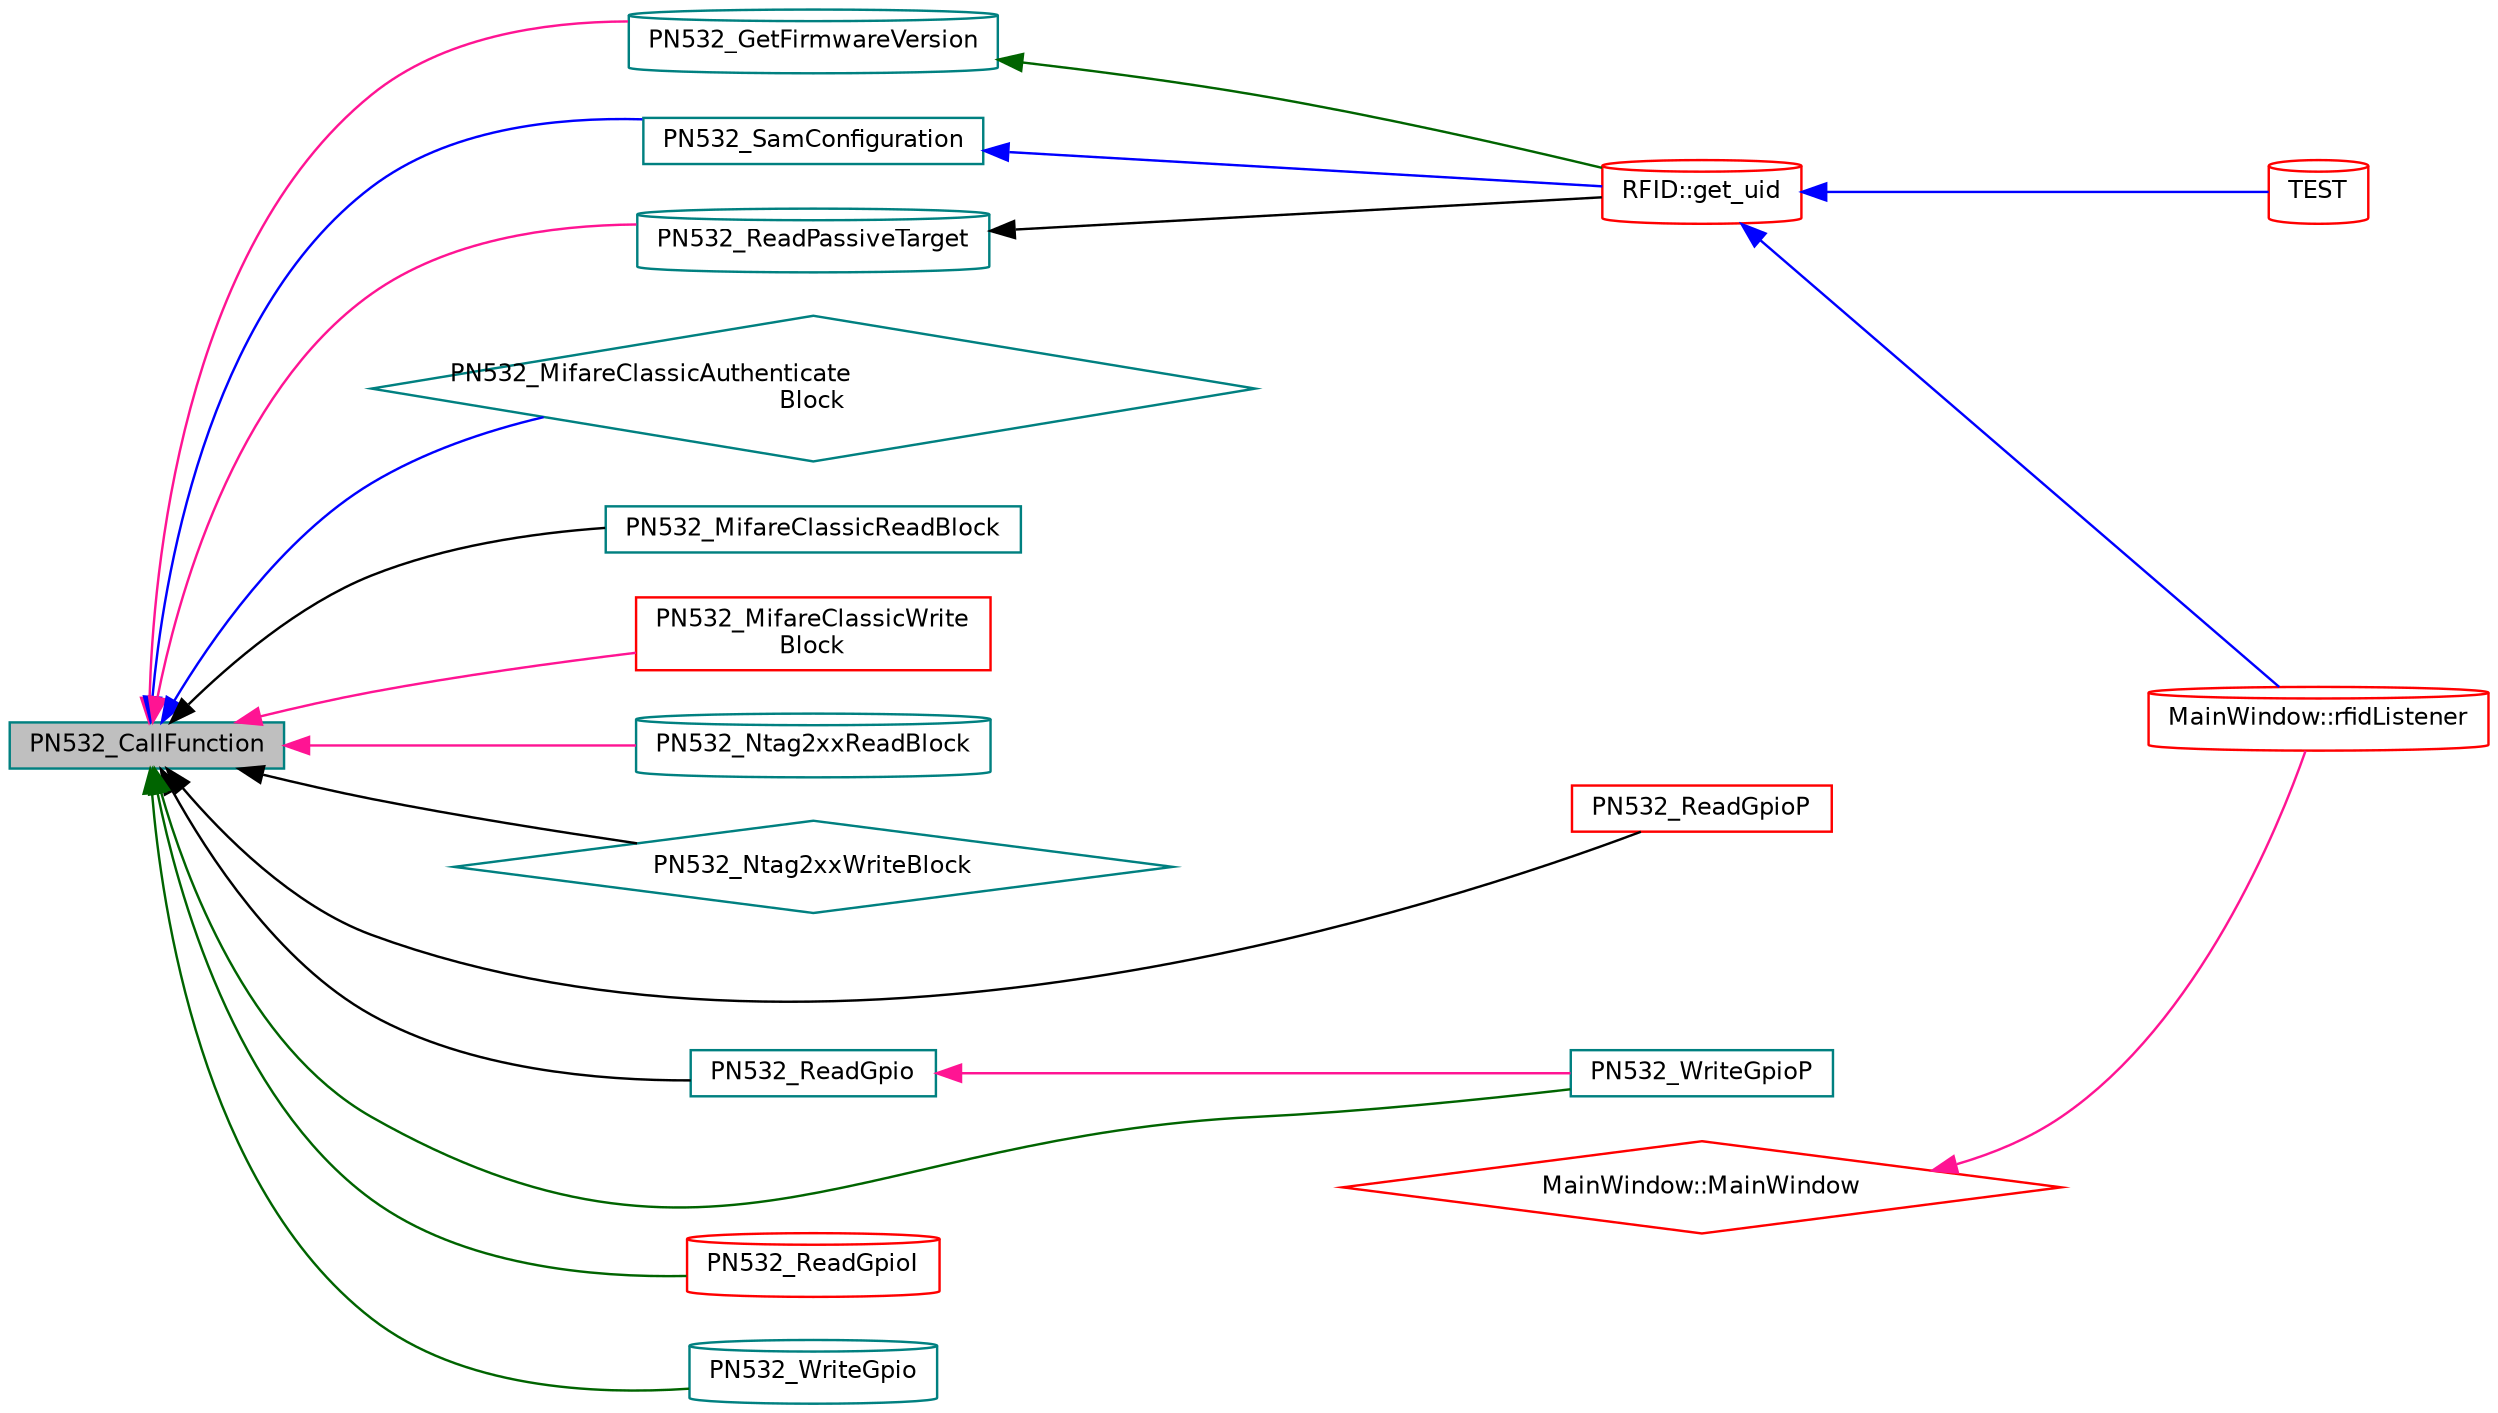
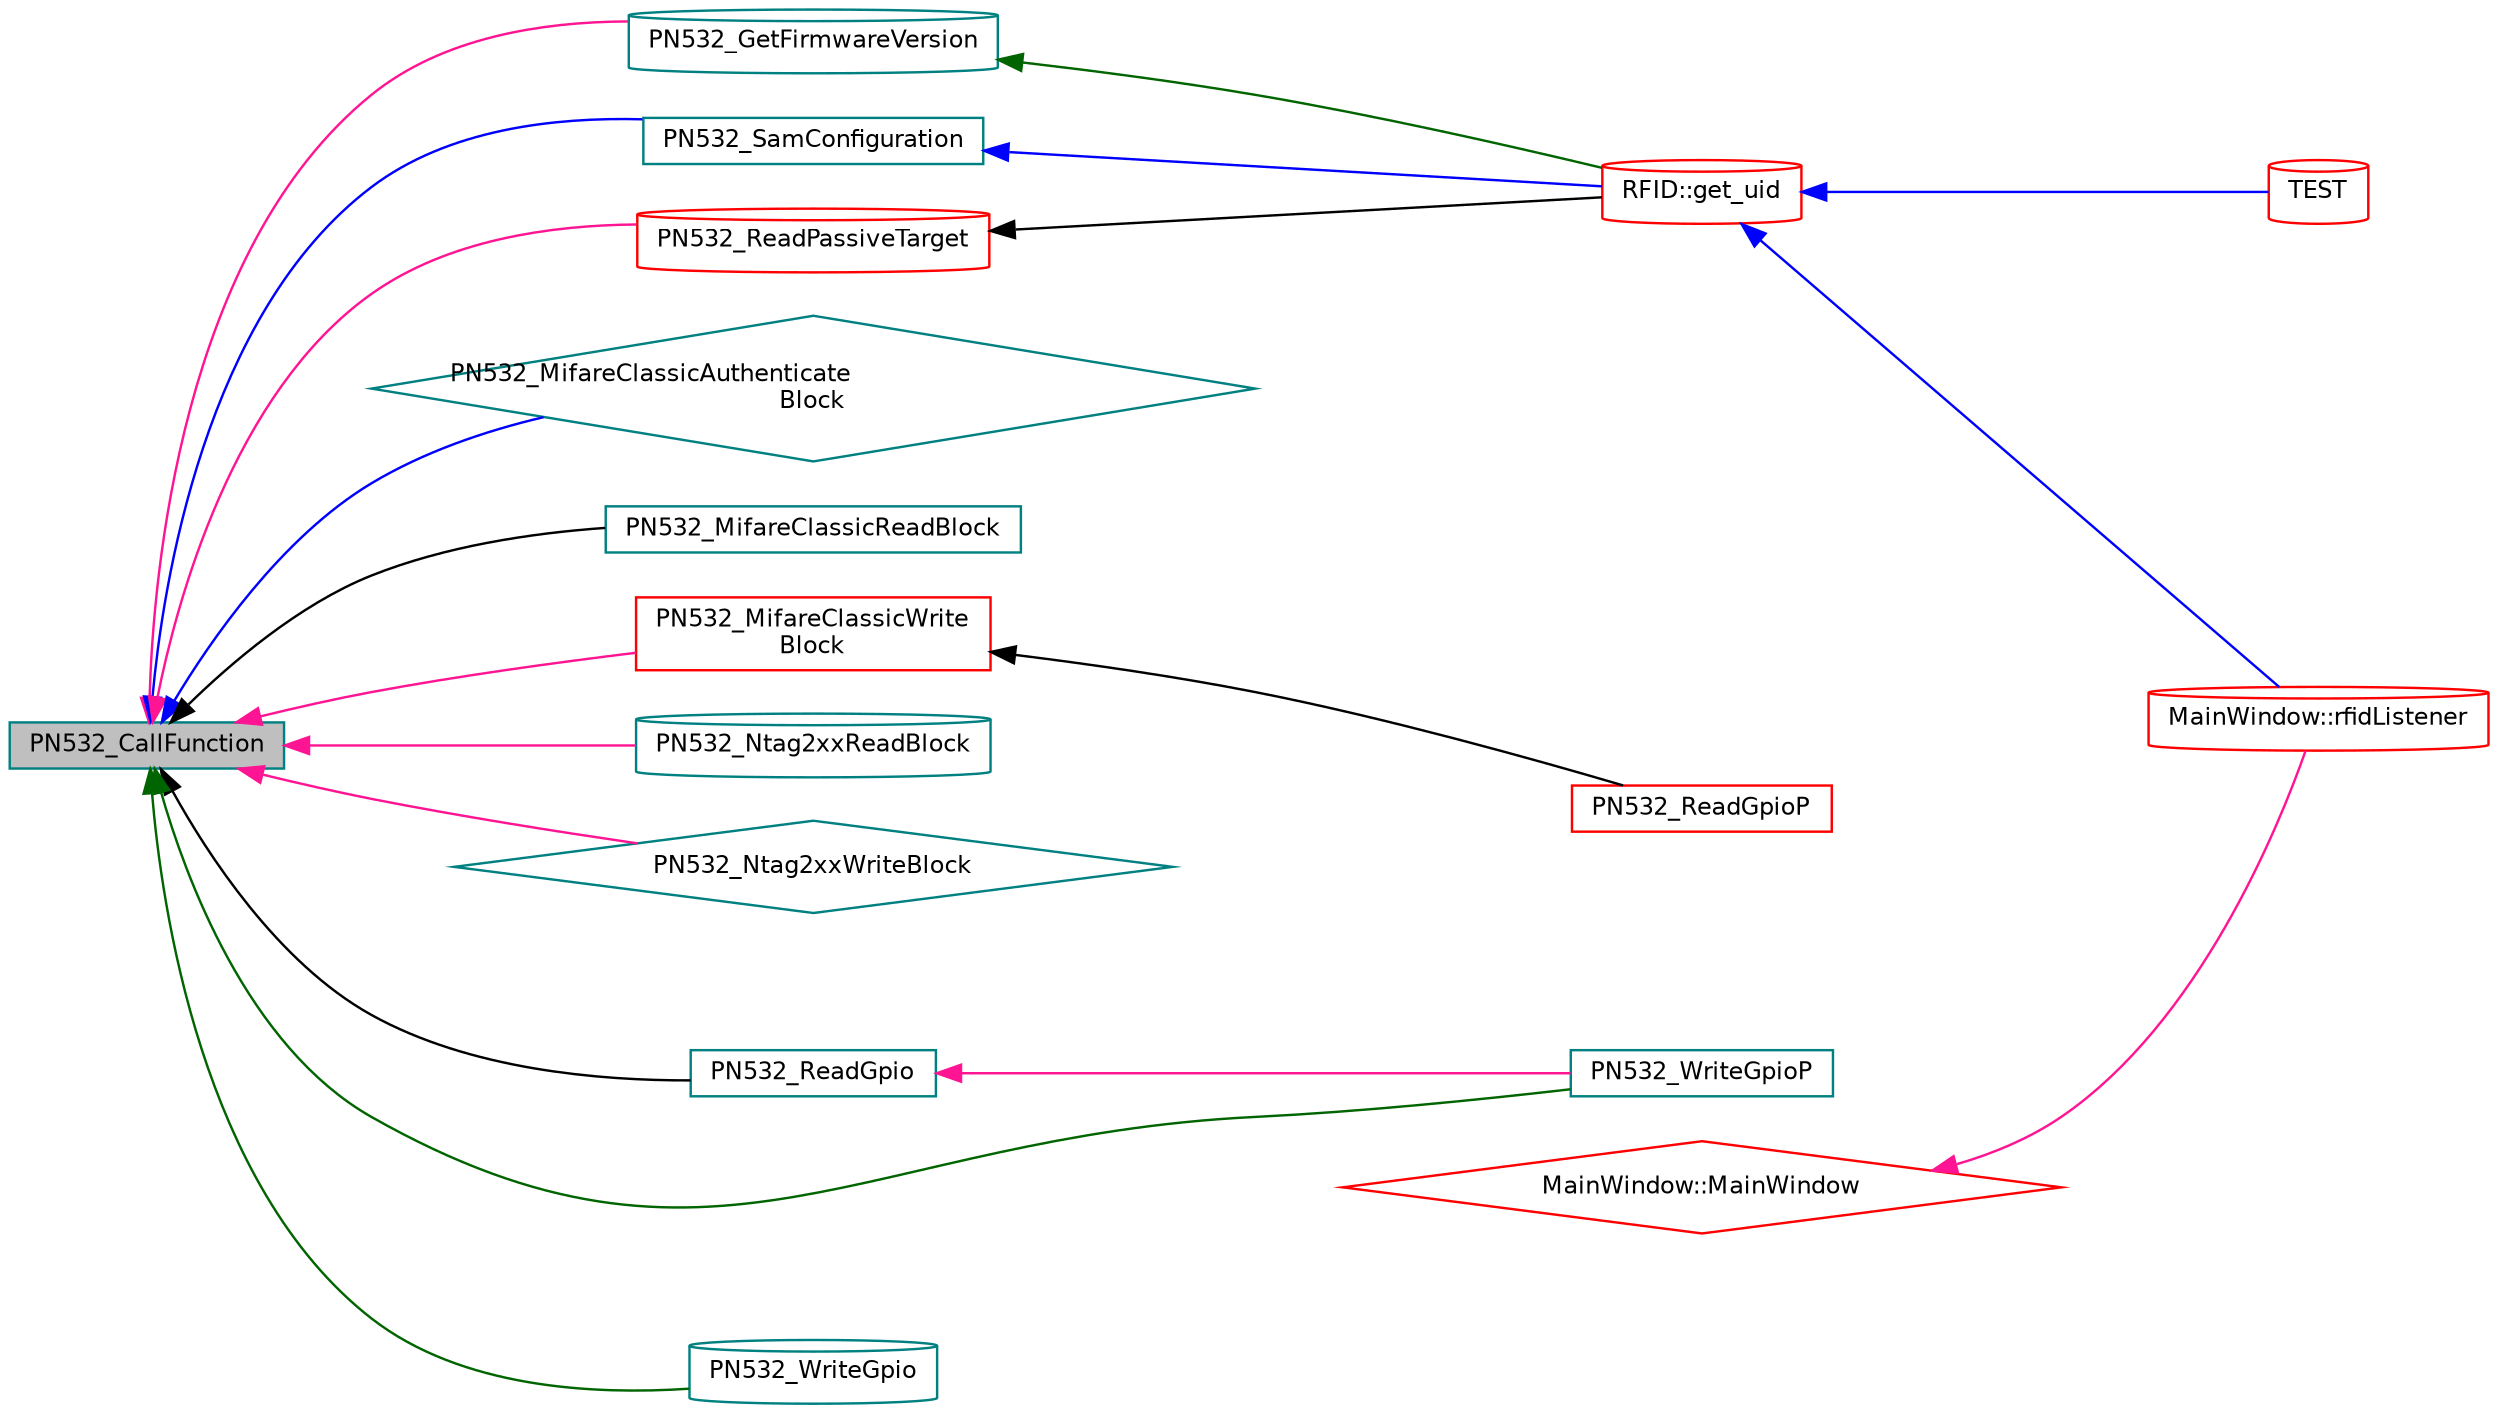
node "PN532_ReadPassiveTarget": color teal -> red
edge "PN532_Ntag2xxWriteBlock" -> "PN532_CallFunction": color black -> deeppink
edge "PN532_ReadGpioP" -> "PN532_CallFunction": now "PN532_ReadGpioP" -> "PN532_MifareClassicWrite Block"
node "PN532_ReadGpioI": removed
